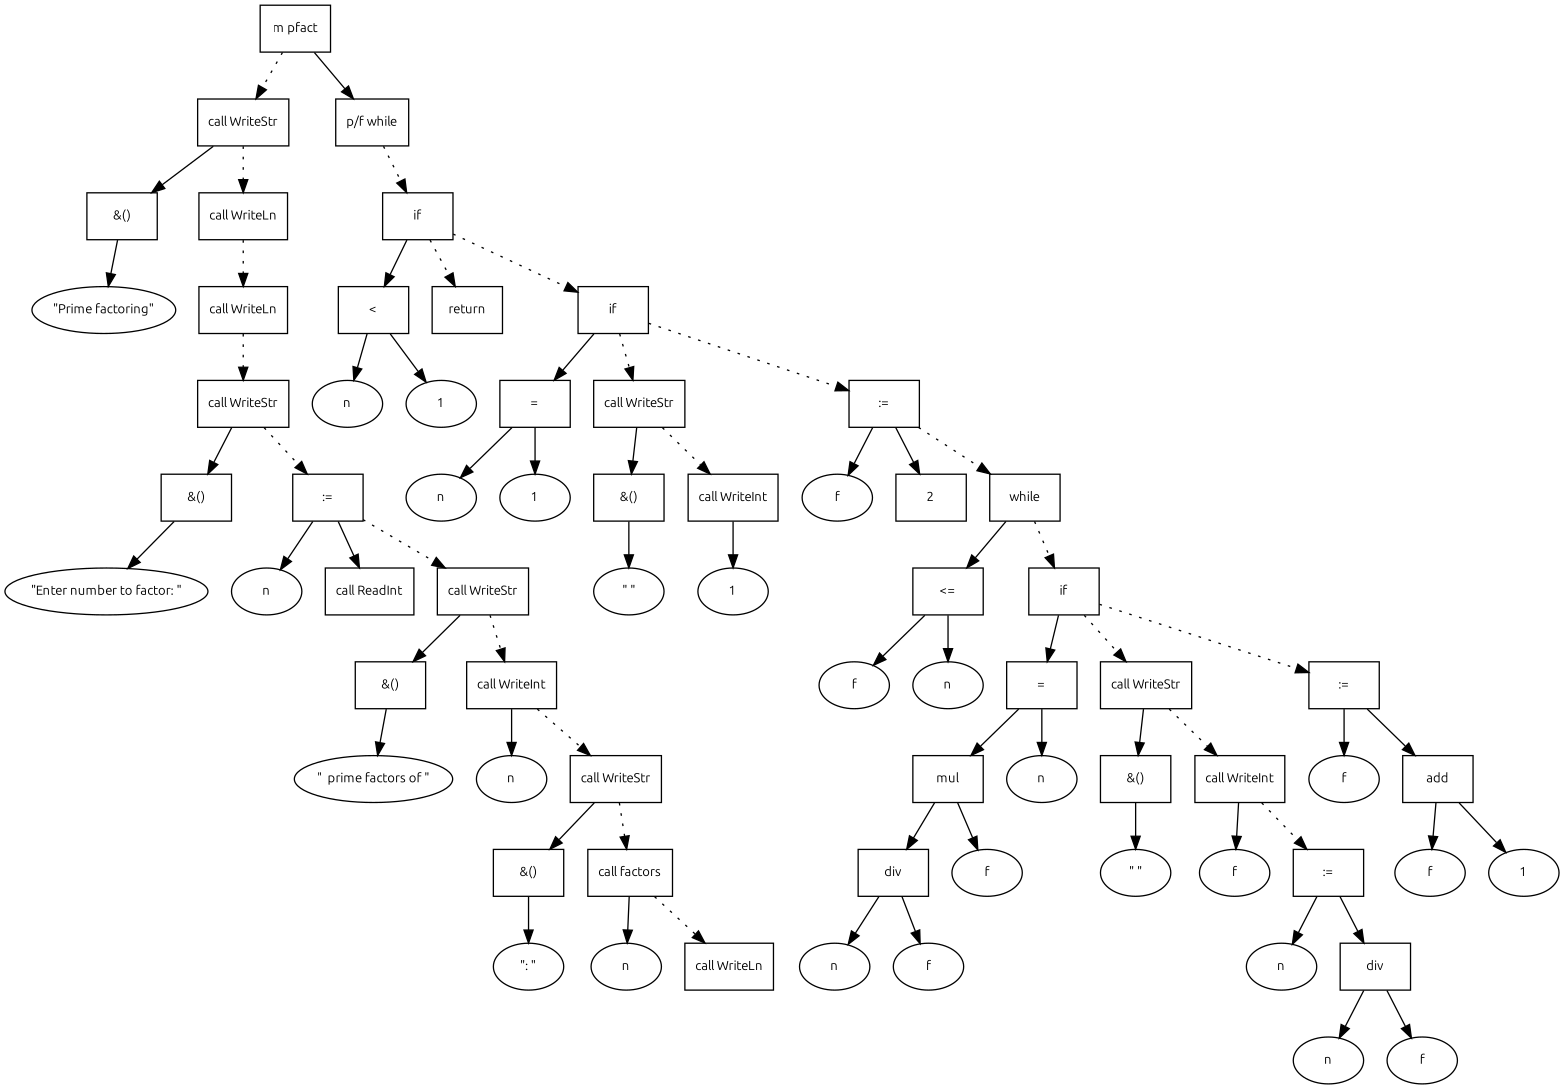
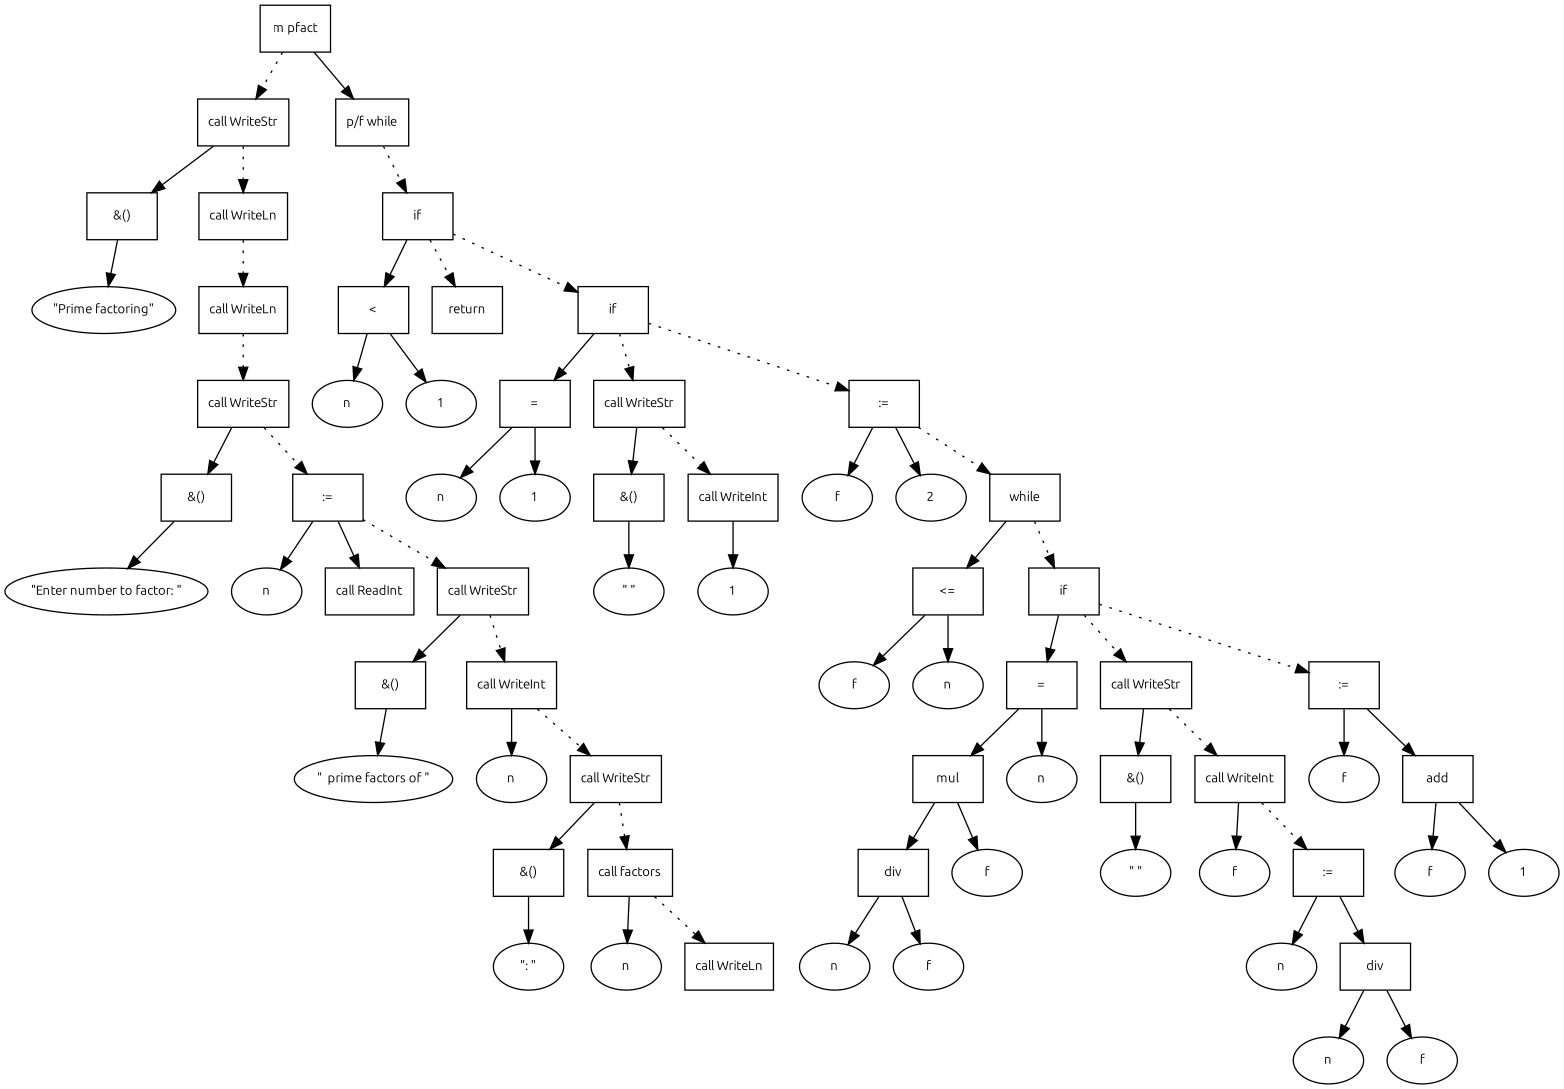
node "2": shape box -> ellipse
